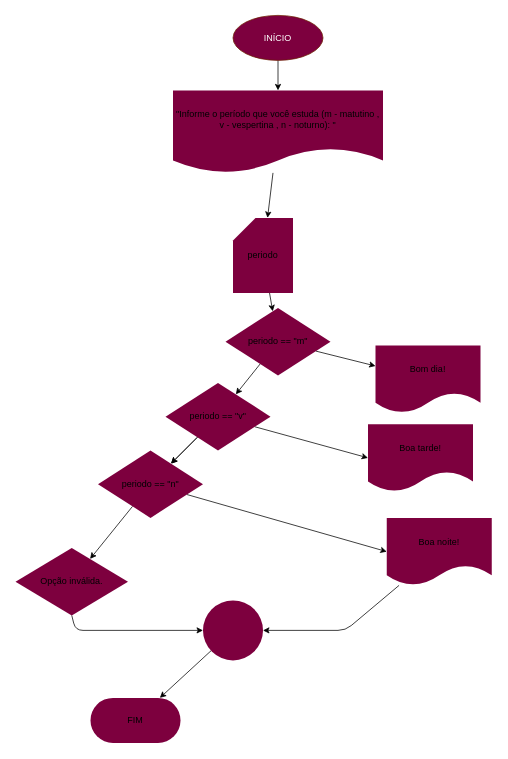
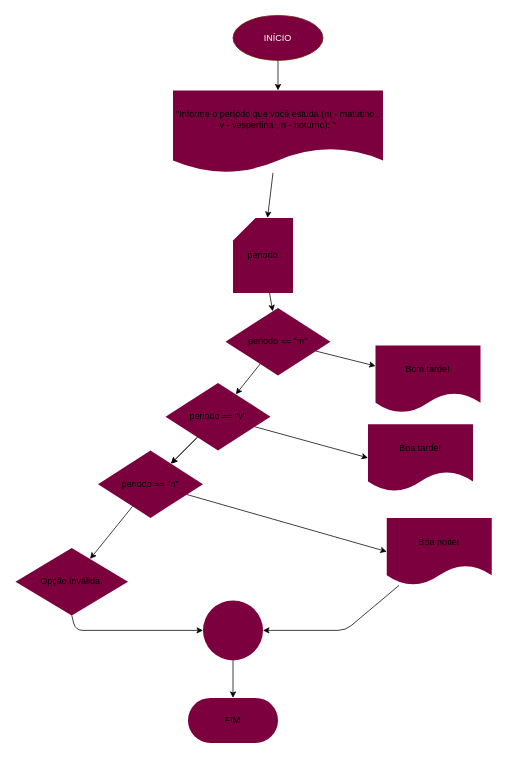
node "Bom dia!": label "Bom dia!" -> "Bom tarde!"
node "FIM": moved (135, 720) -> (233, 720)
